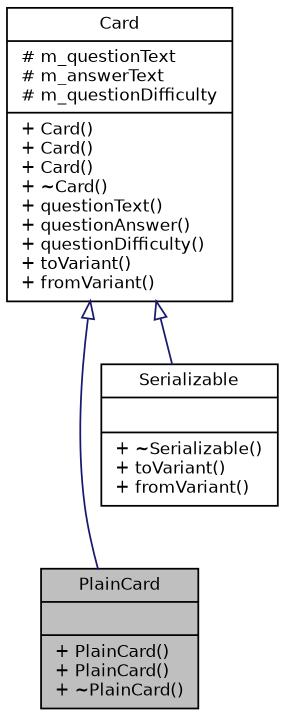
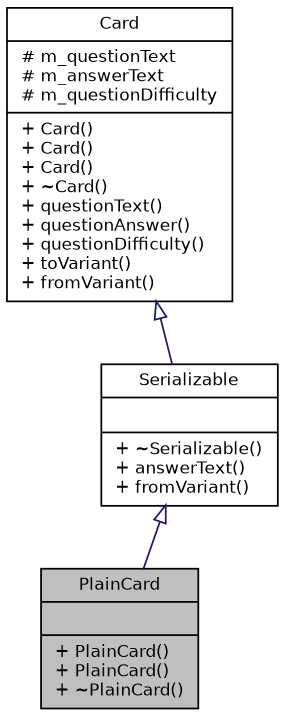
edge "PlainCard" -> "Card": now "PlainCard" -> "Serializable"
node "Serializable": text "+ toVariant()" -> "+ answerText()"
